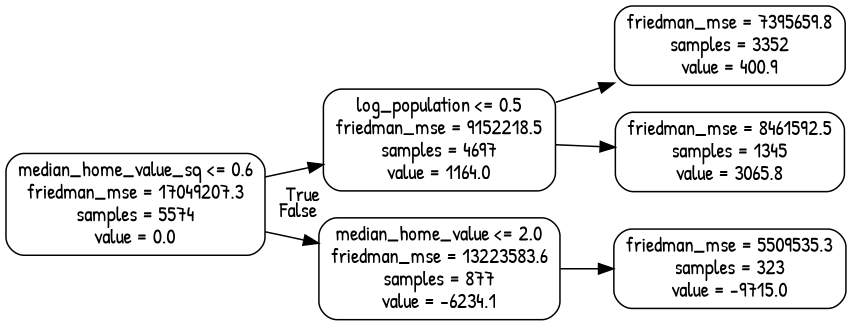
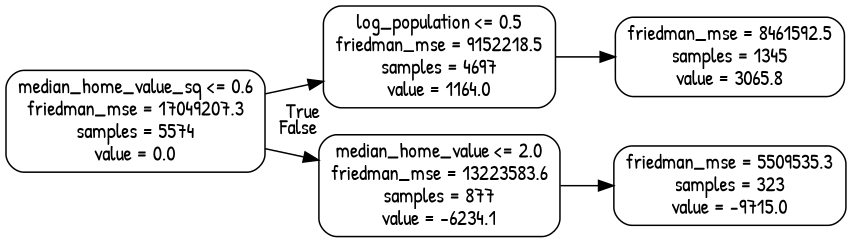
node "friedman_mse = 7395659.8 samples = 3352 value = 400.9": removed
